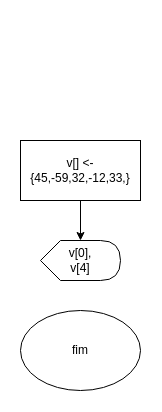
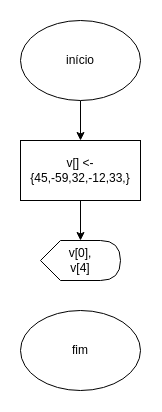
node "início": added
edge "início" -> "v[] <- {45,-59,32,-12,33,}": added
